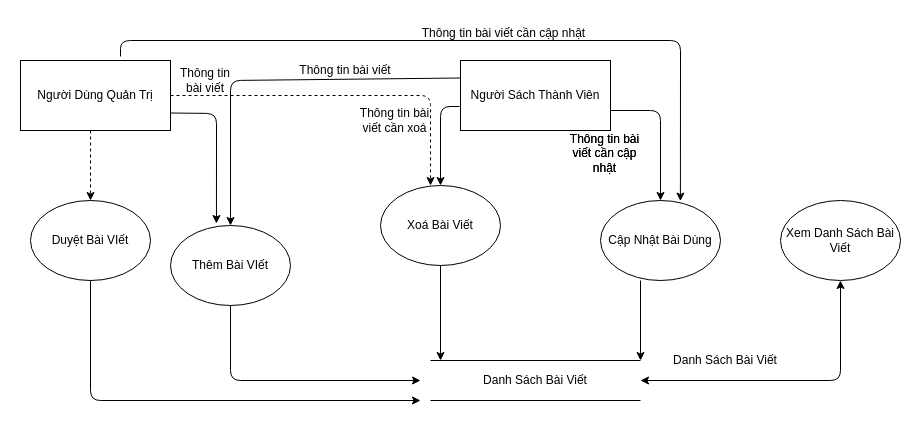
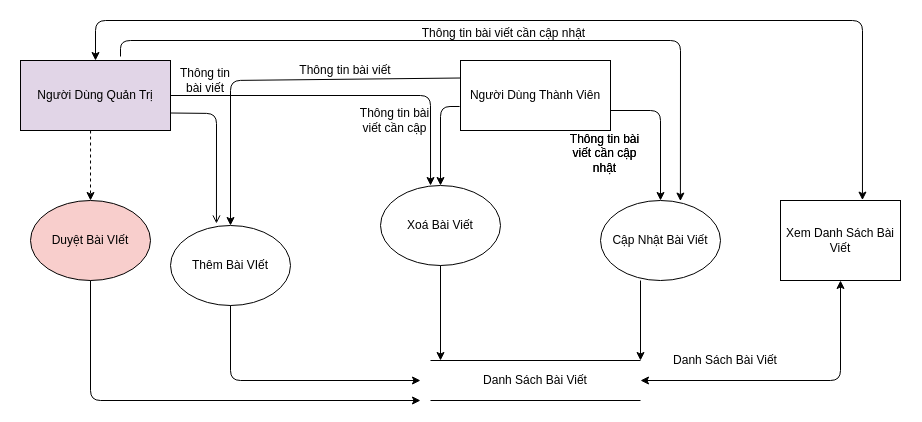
edge "Người Dùng Quản Trị" -- "Xem Danh Sách Bài Viết": added
node "Người Dùng Quản Trị": fillcolor #ffffff -> #e1d5e7
edge "Người Dùng Quản Trị" -> "Xoá Bài Viết": style dashed -> solid
node "Người Sách Thành Viên": label "Người Sách Thành Viên" -> "Người Dùng Thành Viên"
node "Thông tin bài viết cần xoá": label "Thông tin bài viết cần xoá" -> "Thông tin bài viết cần cập"
edge "Người Dùng Quản Trị" -> "Thêm Bài VIết": arrowhead classic -> open
node "Duyệt Bài VIết": fillcolor #ffffff -> #f8cecc
node "Cập Nhật Bài Dùng": label "Cập Nhật Bài Dùng" -> "Cập Nhật Bài Viết"
node "Xem Danh Sách Bài Viết": shape ellipse -> rectangle
